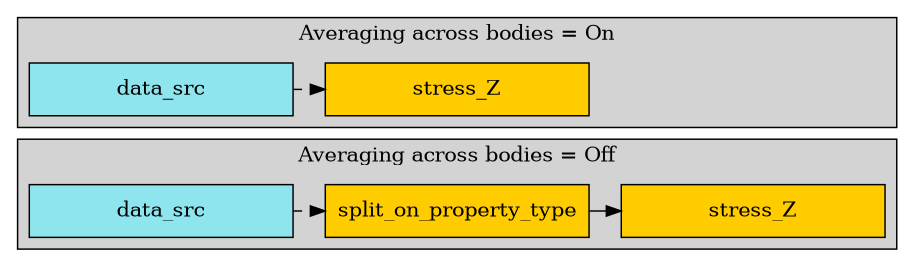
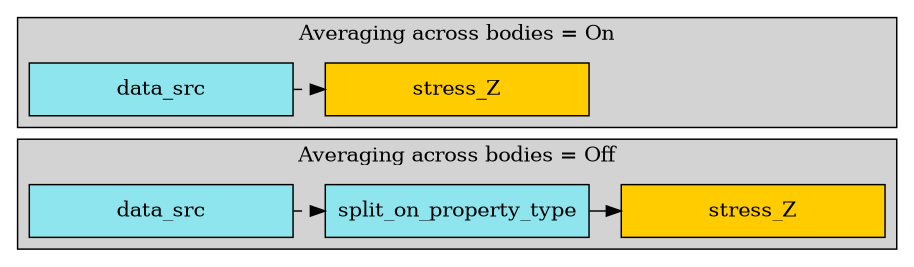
node "split_on_property_type": fillcolor #ffcc0 -> cadetblue2
